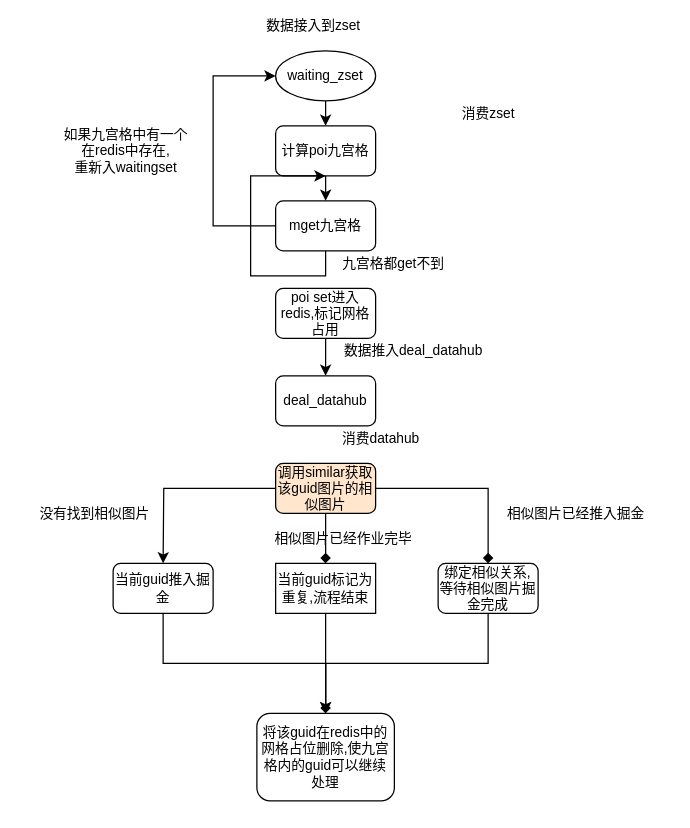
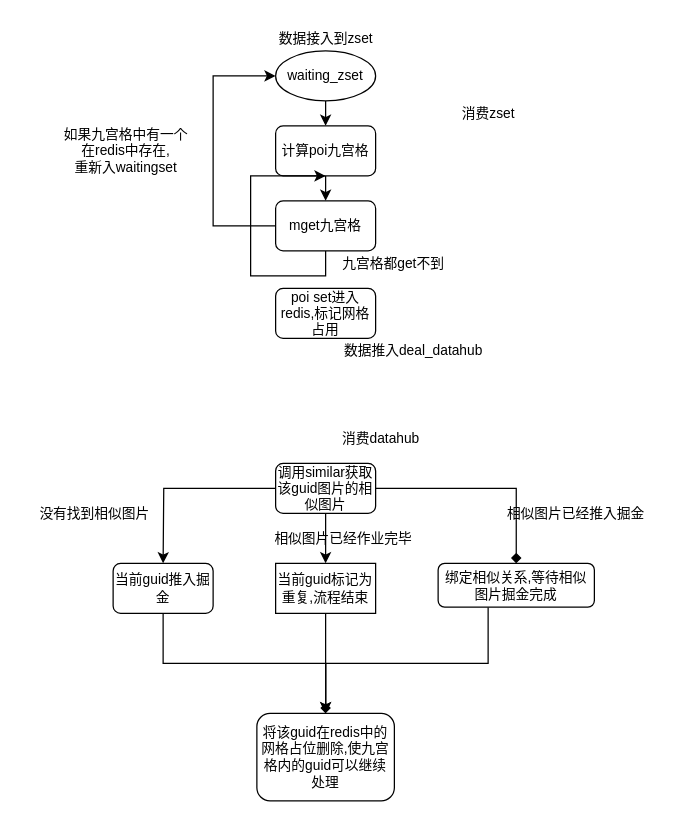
node "数据接入到zset": moved (313, 26) -> (326, 38)
edge "poi set进入redis,标记网格占用" -> "deal_datahub": removed
node "deal_datahub": removed
node "调用similar获取该guid图片的相似图片": fillcolor #ffe6cc -> #ffffff
edge "调用similar获取该guid图片的相似图片" -> "当前guid标记为重复,流程结束": arrowhead diamond -> classic
node "绑定相似关系,等待相似图片掘金完成": size 100x50 -> 156x44
